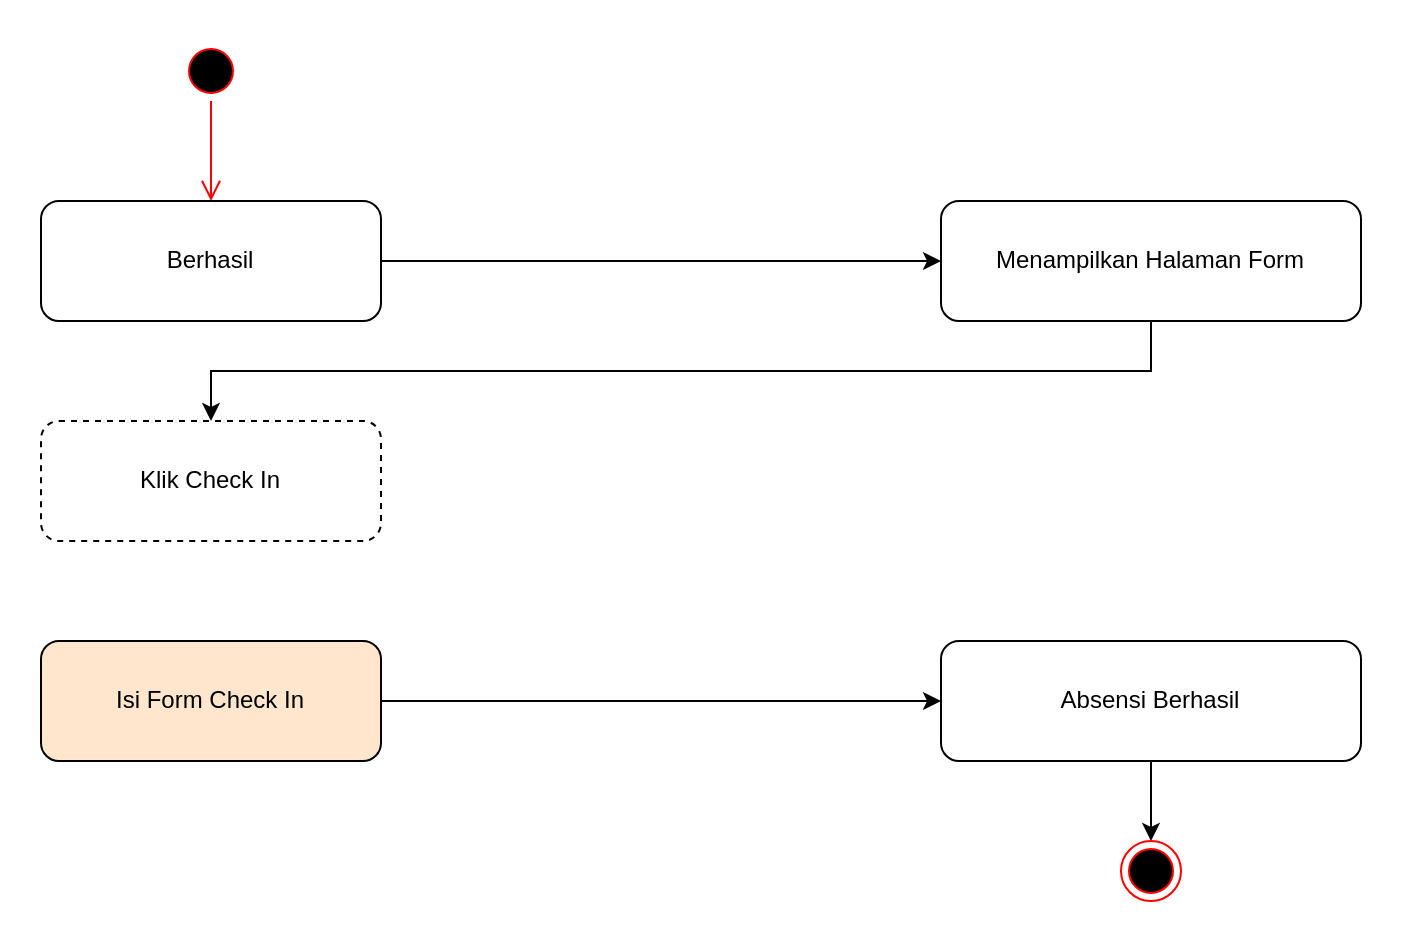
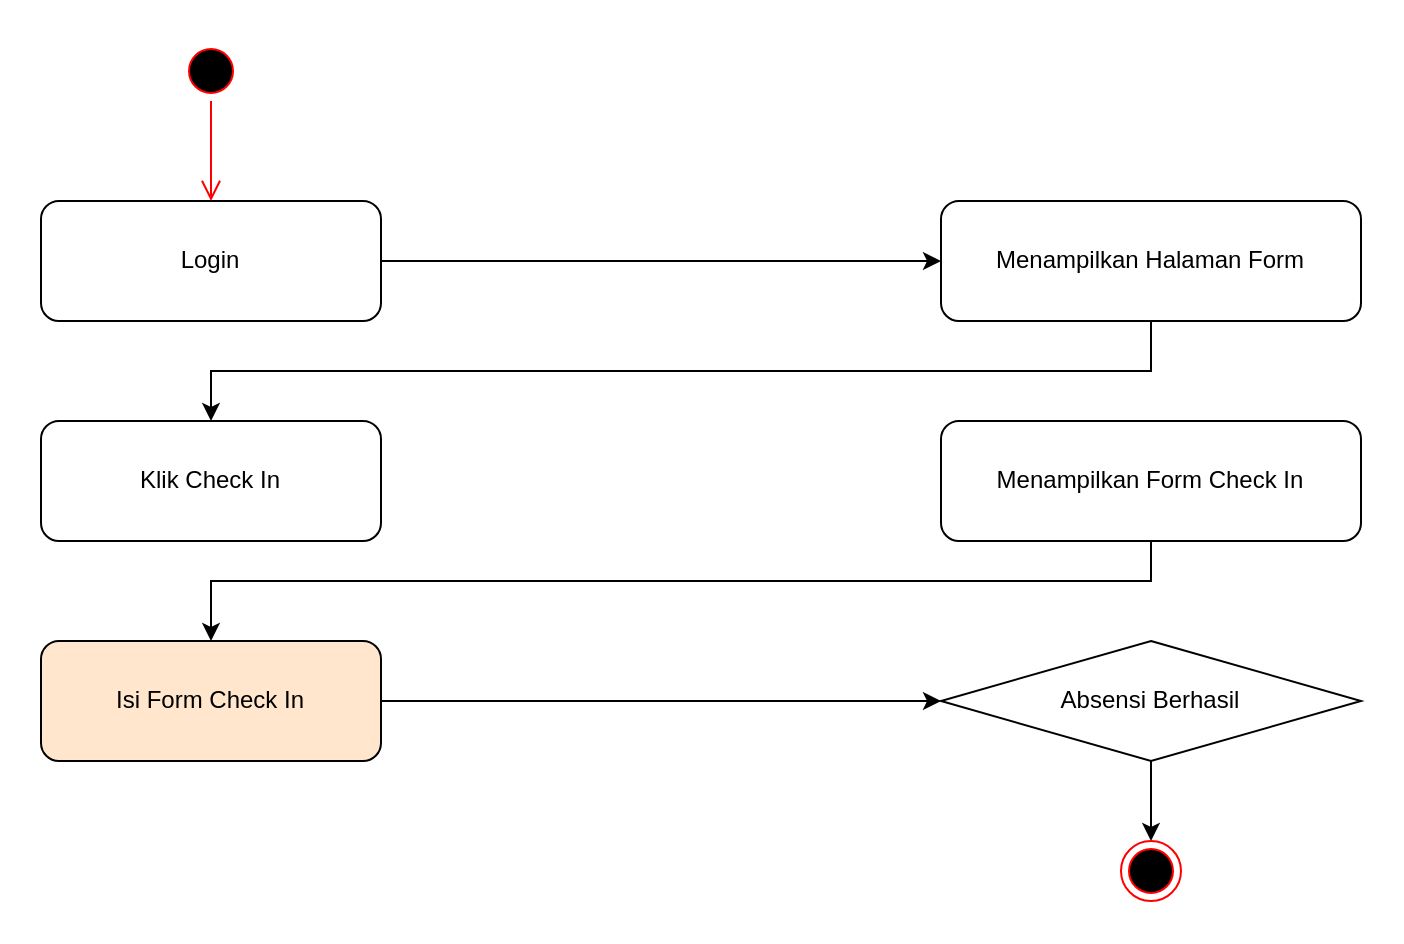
node "Berhasil": label "Berhasil" -> "Login"
node "Klik Check In": style dashed -> solid
node "Menampilkan Form Check In": added
edge "Menampilkan Form Check In" -> "Isi Form Check In": added
node "Absensi Berhasil": shape rounded rectangle -> diamond
